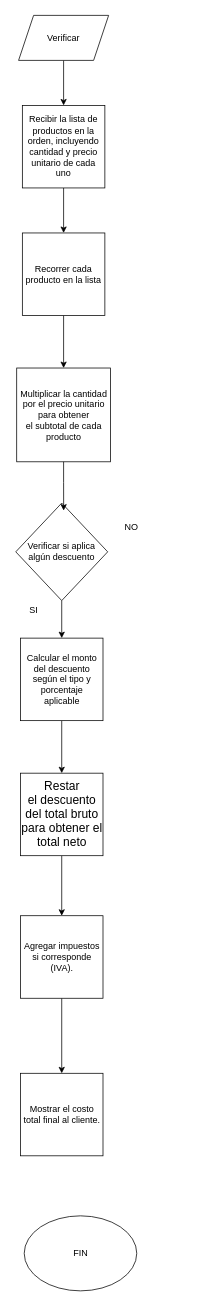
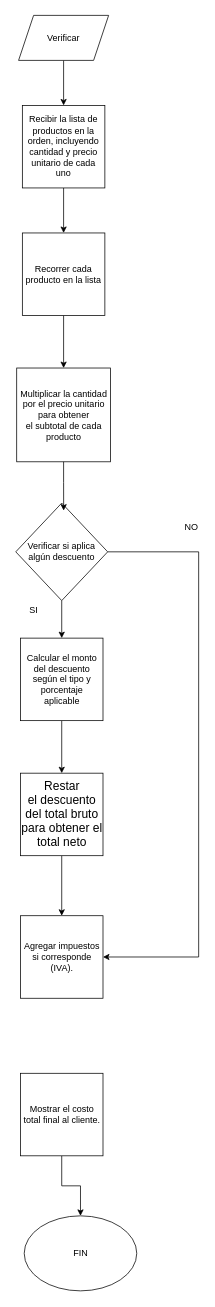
node "NO": moved (131, 528) -> (191, 528)
edge "Verificar si aplica algún descuento" -> "Agregar impuestos si corresponde (IVA).": added
edge "Agregar impuestos si corresponde (IVA)." -> "Mostrar el costo total final al cliente.": removed
edge "Mostrar el costo total final al cliente." -> "FIN": added
